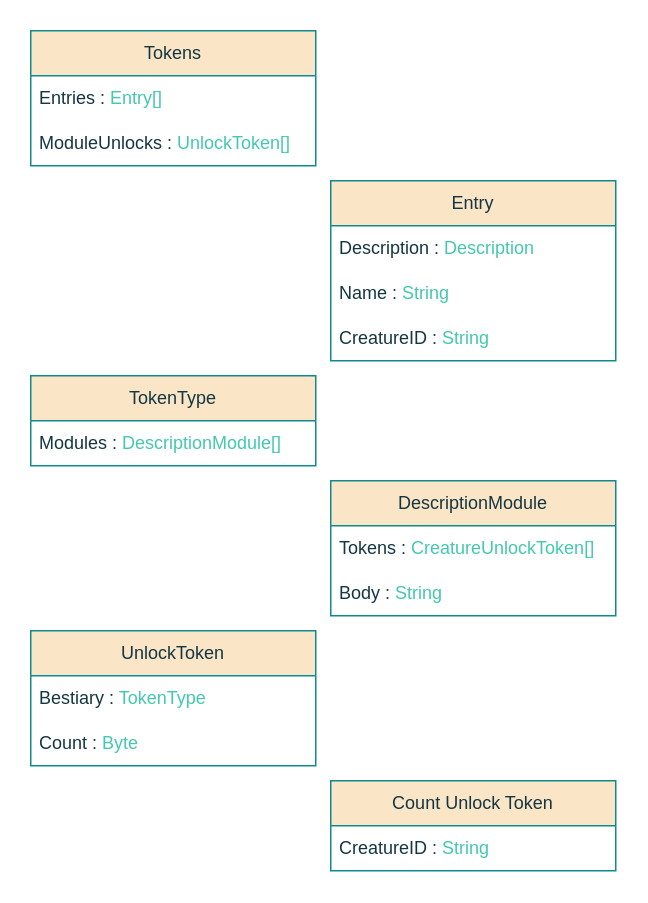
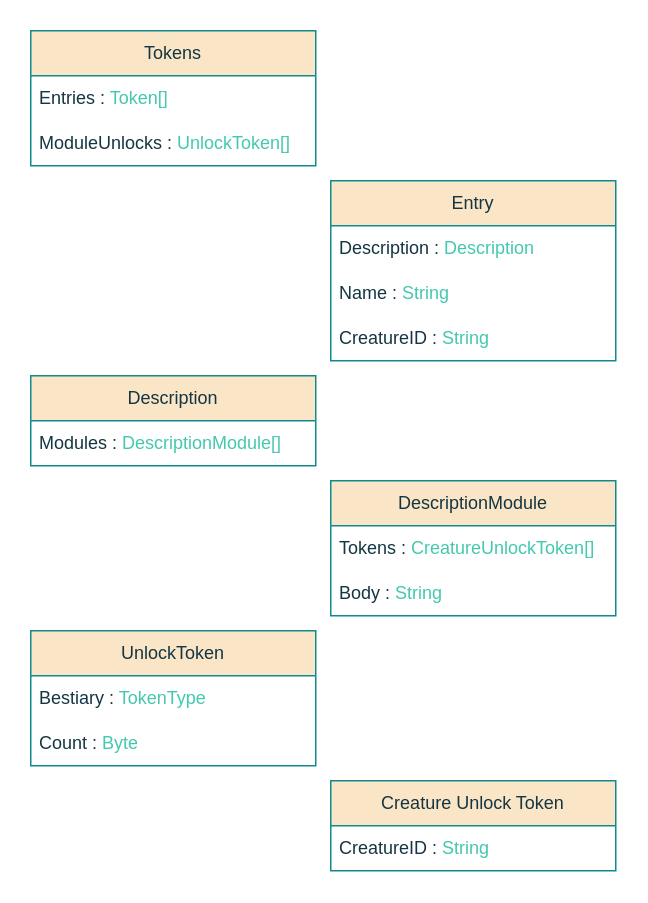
node "Entries : Entry[]": label "Entries : Entry[]" -> "Entries : Token[]"
node "TokenType": label "TokenType" -> "Description"
node "Count Unlock Token": label "Count Unlock Token" -> "Creature Unlock Token"
